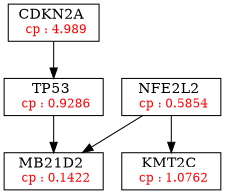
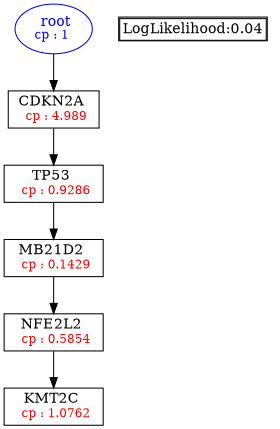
node "root": added
node "LogLikelihood:0.04": added
edge "NFE2L2" -> "MB21D2": reversed
node "MB21D2": text "cp : 0.1422" -> "cp : 0.1429"
